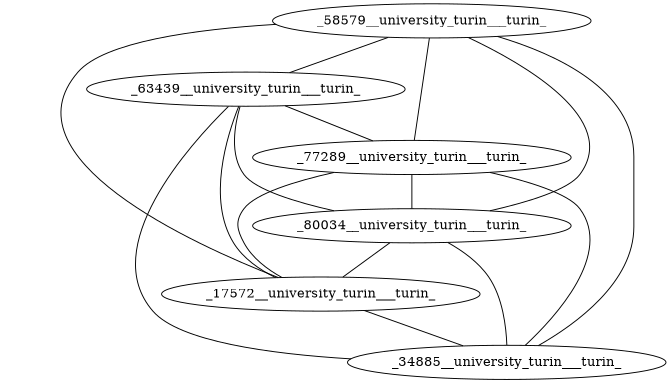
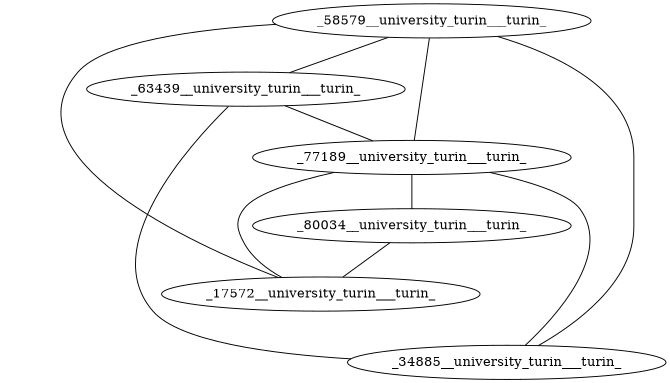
edge "_58579__university_turin___turin_" -- "_80034__university_turin___turin_": removed
node "_77289__university_turin___turin_": label "_77289__university_turin___turin_" -> "_77189__university_turin___turin_"
edge "_63439__university_turin___turin_" -- "_80034__university_turin___turin_": removed
edge "_63439__university_turin___turin_" -- "_17572__university_turin___turin_": removed
edge "_80034__university_turin___turin_" -- "_34885__university_turin___turin_": removed
edge "_17572__university_turin___turin_" -- "_34885__university_turin___turin_": removed
